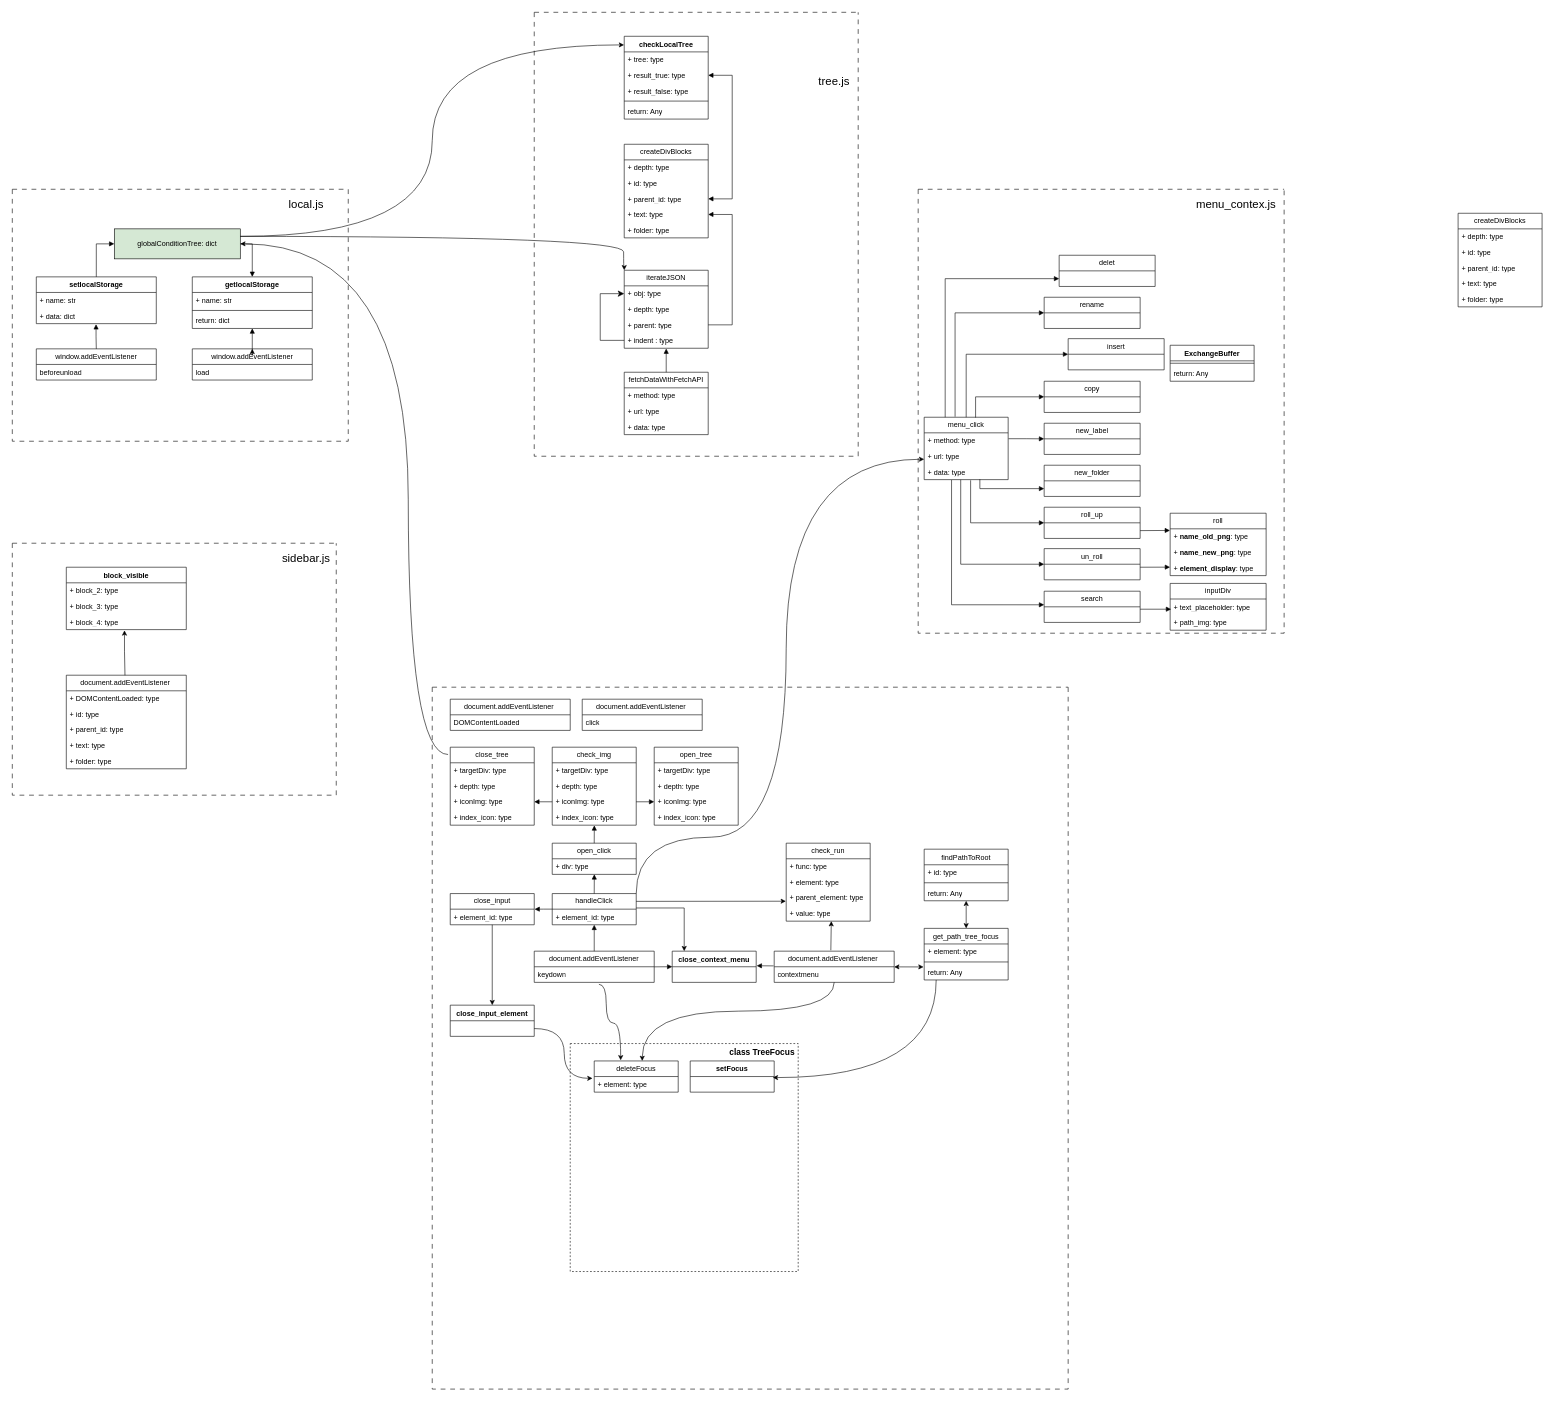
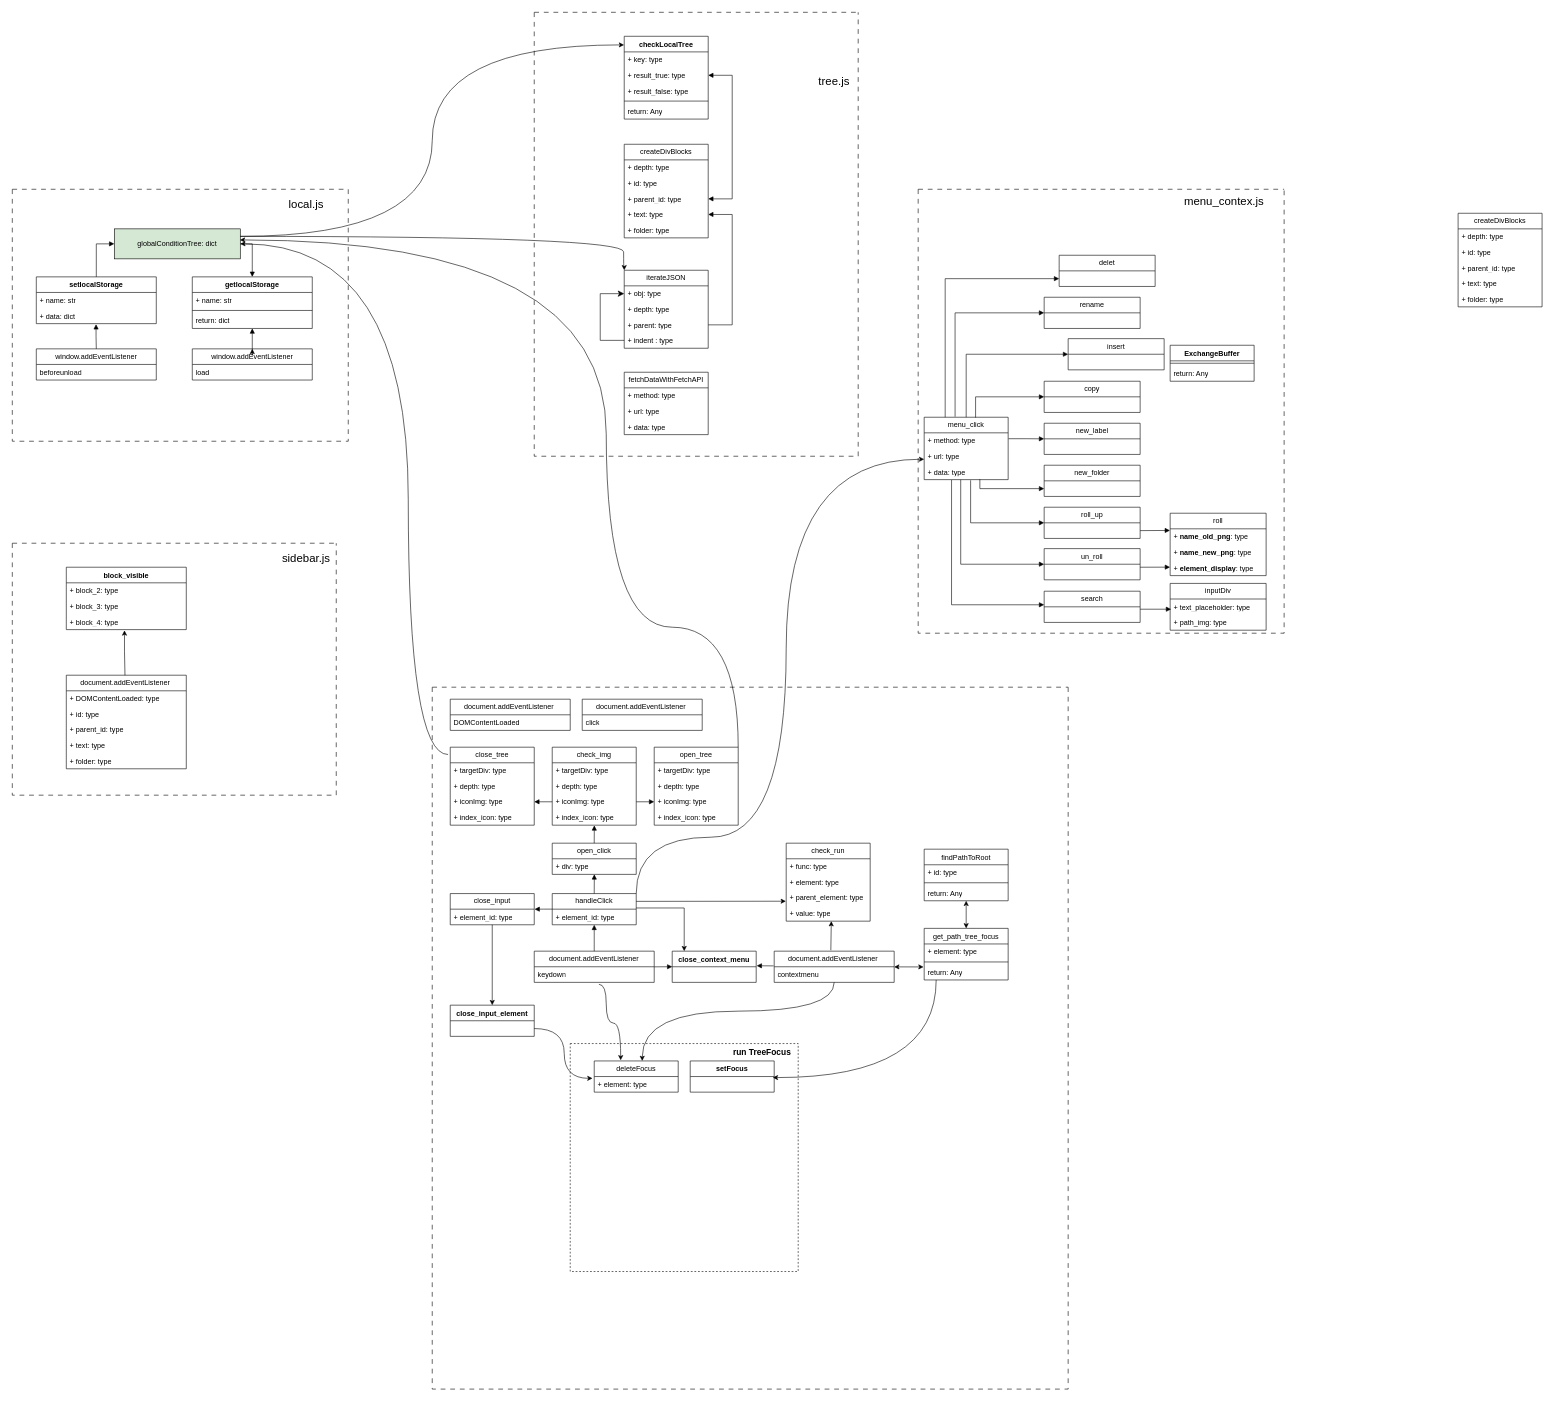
node "+ tree: type": label "+ tree: type" -> "+ key: type"
node "menu_contex.js": moved (1236, 204) -> (1224, 201)
edge "open_tree" -> "globalСonditionTree: dict": added
edge "fetchDataWithFetchAPI" -> "+ indent : type": removed
node "class TreeFocus": label "class TreeFocus" -> "run TreeFocus"
